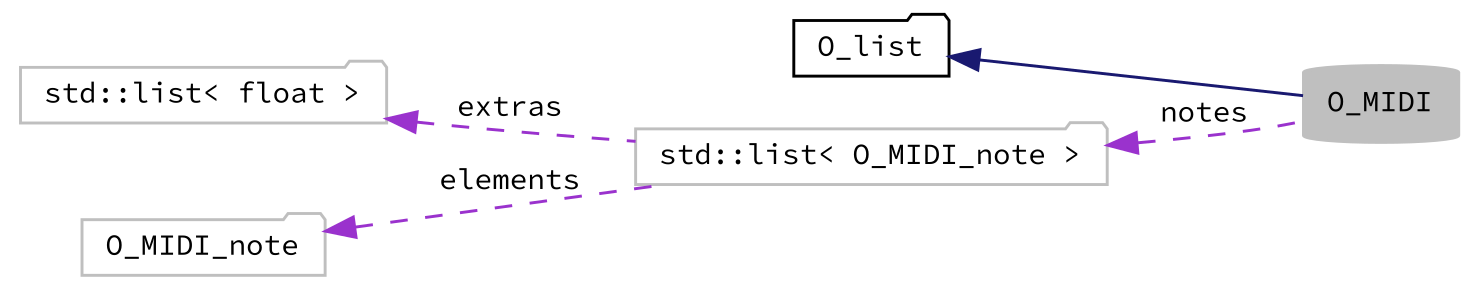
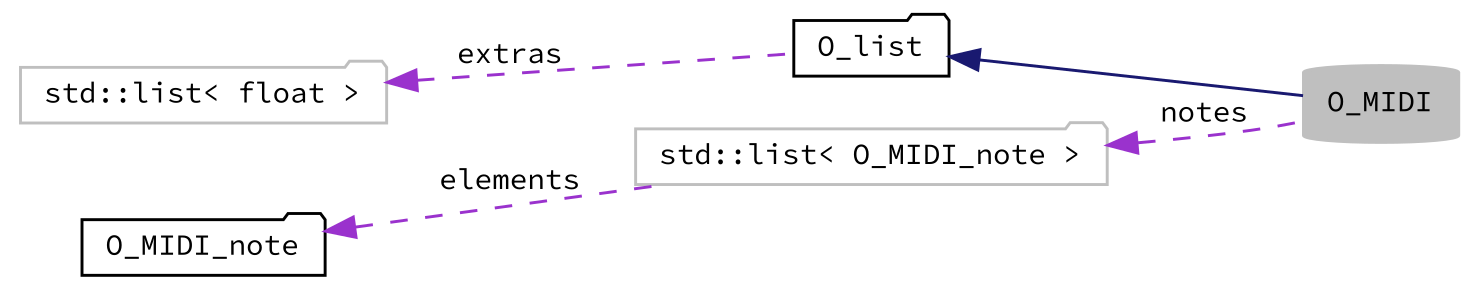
edge "std::list< O_MIDI_note >" -> "std::list< float >": now "O_list" -> "std::list< float >"
node "O_MIDI_note": color grey75 -> black
